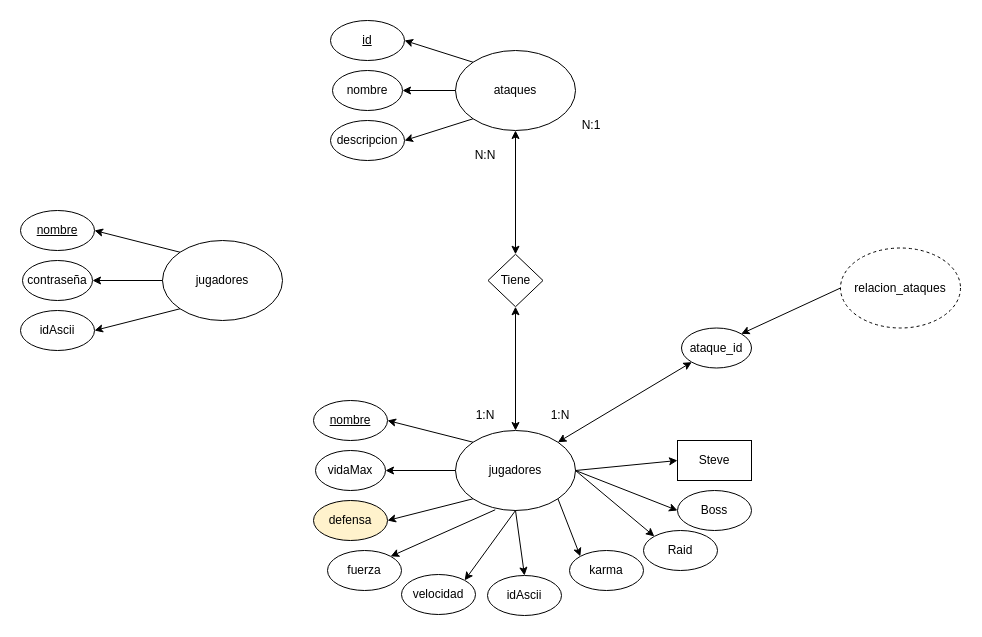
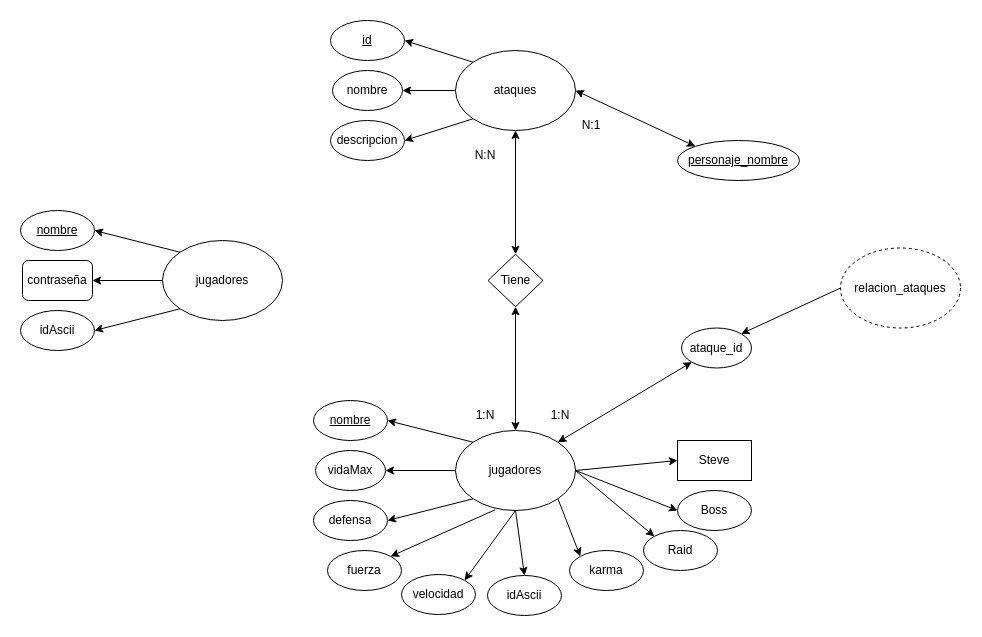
edge "ataques" -- "personaje_nombre": added
node "personaje_nombre": added
node "contraseña": shape ellipse -> rounded rectangle
node "defensa": fillcolor #fff2cc -> #ffffff
